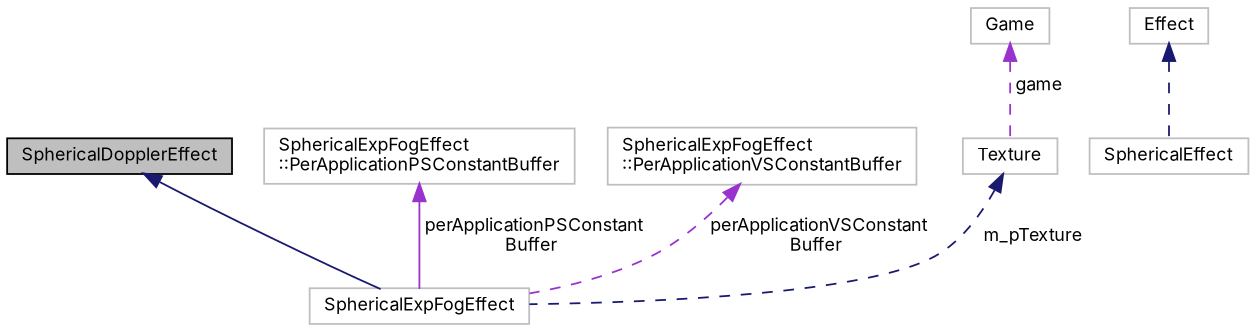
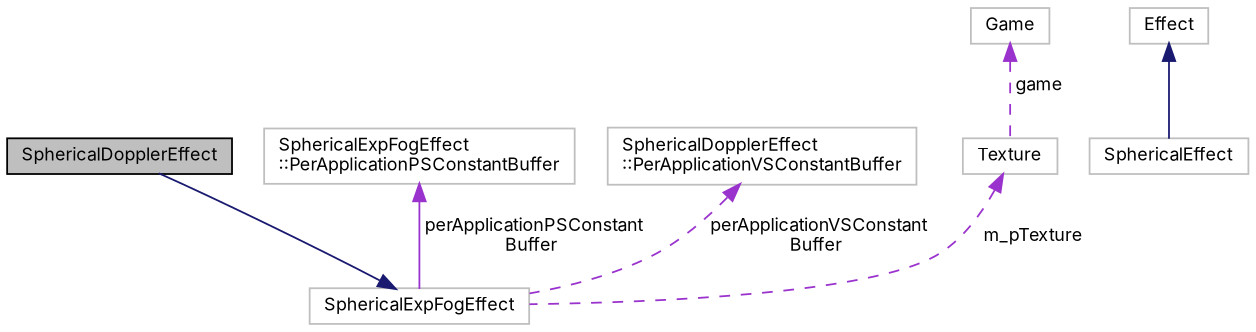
edge "SphericalEffect" -> "Effect": style dashed -> solid
node "SphericalExpFogEffect ::PerApplicationVSConstantBuffer": label "SphericalExpFogEffect ::PerApplicationVSConstantBuffer" -> "SphericalDopplerEffect ::PerApplicationVSConstantBuffer"
edge "SphericalExpFogEffect" -> "SphericalDopplerEffect": reversed
edge "SphericalExpFogEffect" -> "Texture": color midnightblue -> darkorchid3
